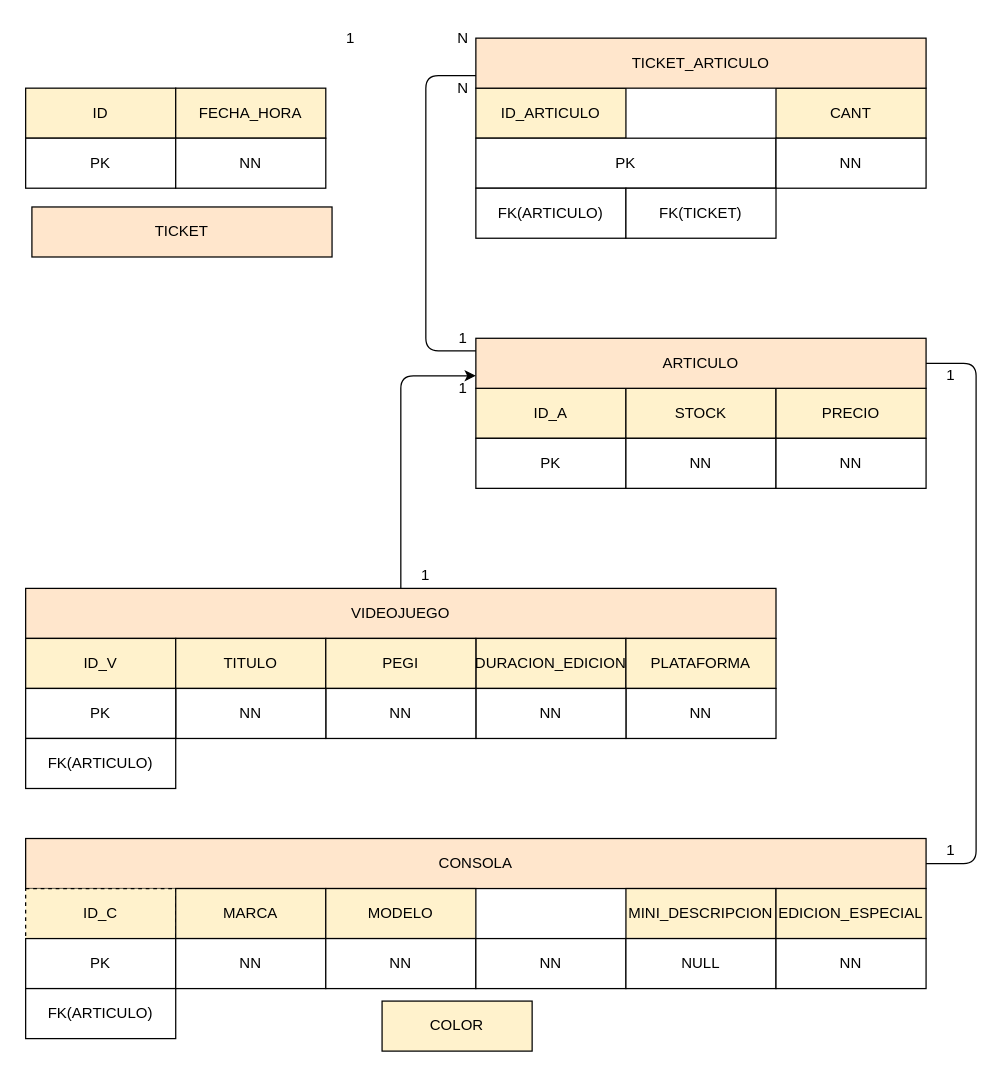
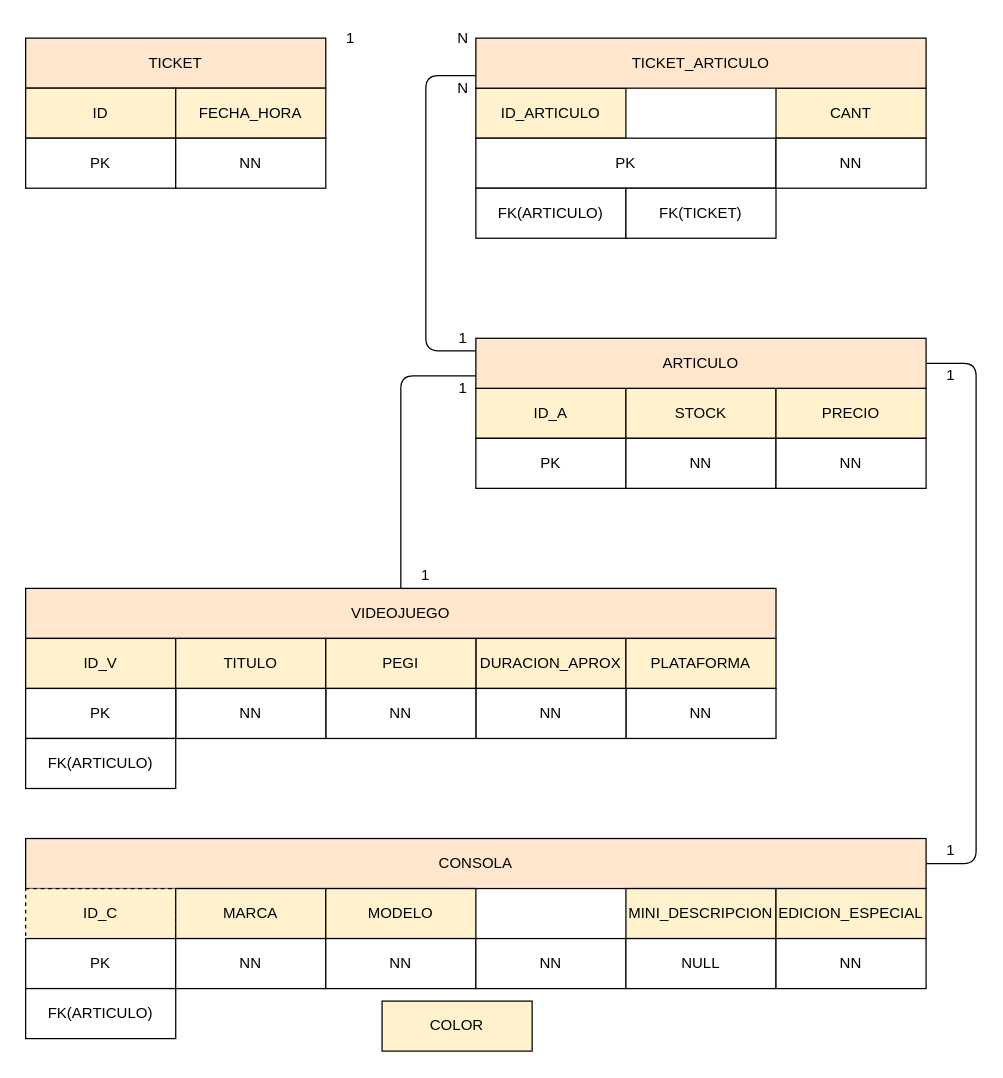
node "TICKET": moved (182, 232) -> (176, 63)
edge "VIDEOJUEGO" -> "ARTICULO": arrowhead classic -> none
node "DURACION_EDICION": label "DURACION_EDICION" -> "DURACION_APROX"
